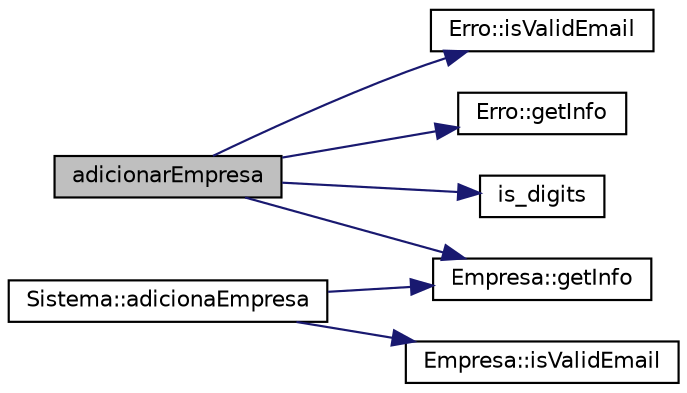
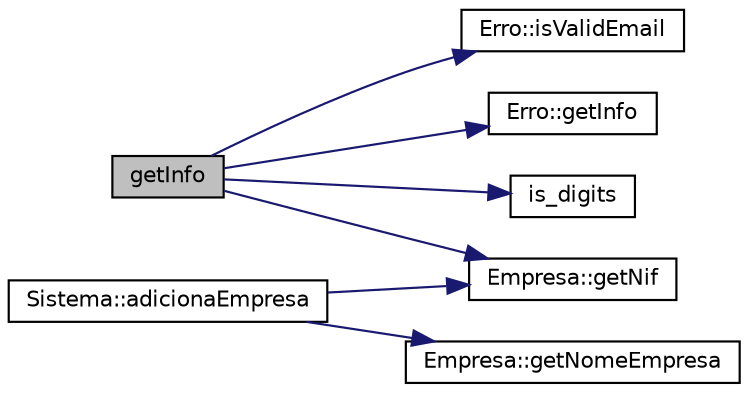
node "adicionarEmpresa": label "adicionarEmpresa" -> "getInfo"
node "Empresa::getInfo": label "Empresa::getInfo" -> "Empresa::getNif"
node "Empresa::isValidEmail": label "Empresa::isValidEmail" -> "Empresa::getNomeEmpresa"
